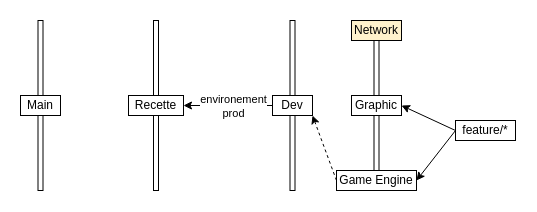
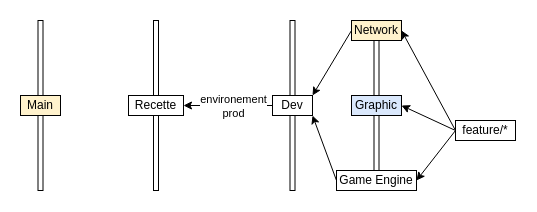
edge "Network" -> "Dev": added
edge "feature/*" -> "Network": added
node "Main": fillcolor #ffffff -> #fff2cc
node "Graphic": fillcolor #ffffff -> #dae8fc
edge "Game Engine" -> "Dev": style dashed -> solid
